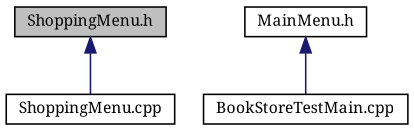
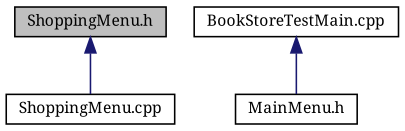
edge "BookStoreTestMain.cpp" -> "MainMenu.h": reversed
